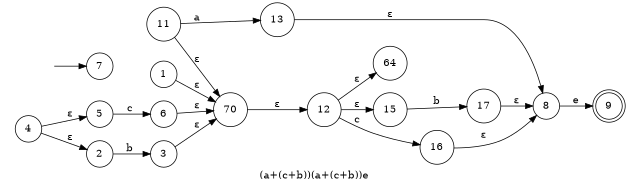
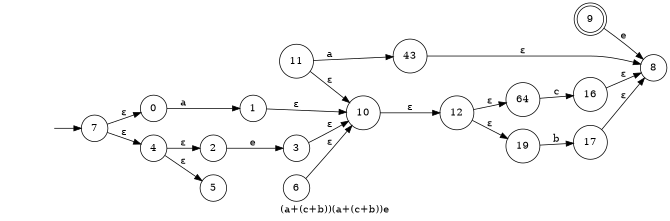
node "13": label "13" -> "43"
edge "8" -> "9": reversed
node "0": added
node "70": label "70" -> "10"
node "15": label "15" -> "19"
edge "5" -> "6": removed, label "c"
edge "12" -> "16": now "64" -> "16"
edge "7" -> "4": added, label "ε"
edge "2" -> "3": label "b" -> "e"
